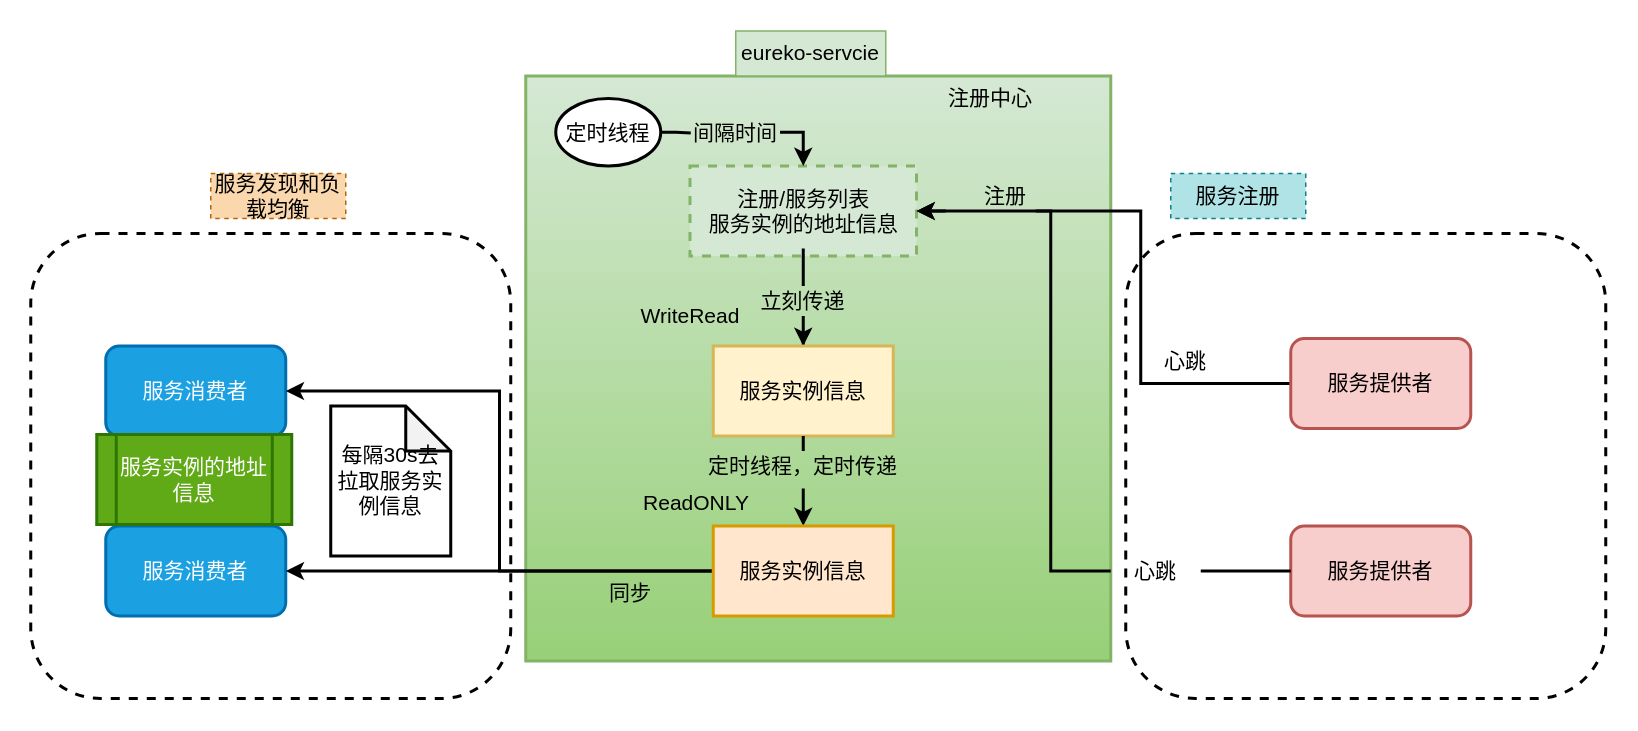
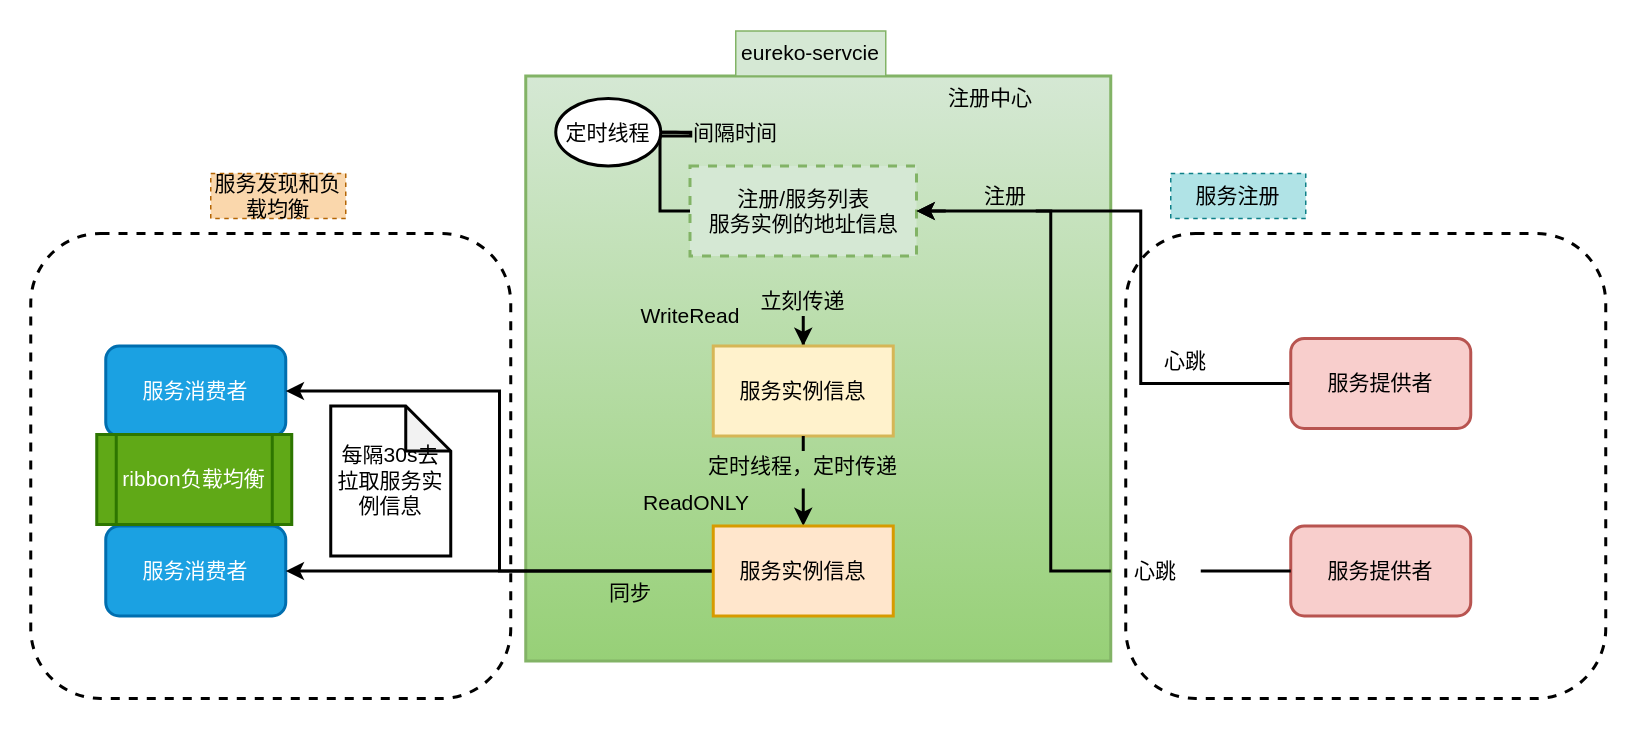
edge "间隔时间" -> "注册/服务列表 服务实例的地址信息": removed
edge "注册/服务列表 服务实例的地址信息" -- "立刻传递": now "注册/服务列表 服务实例的地址信息" -- "定时线程"
node "服务实例的地址信息": label "服务实例的地址信息" -> "ribbon负载均衡"
